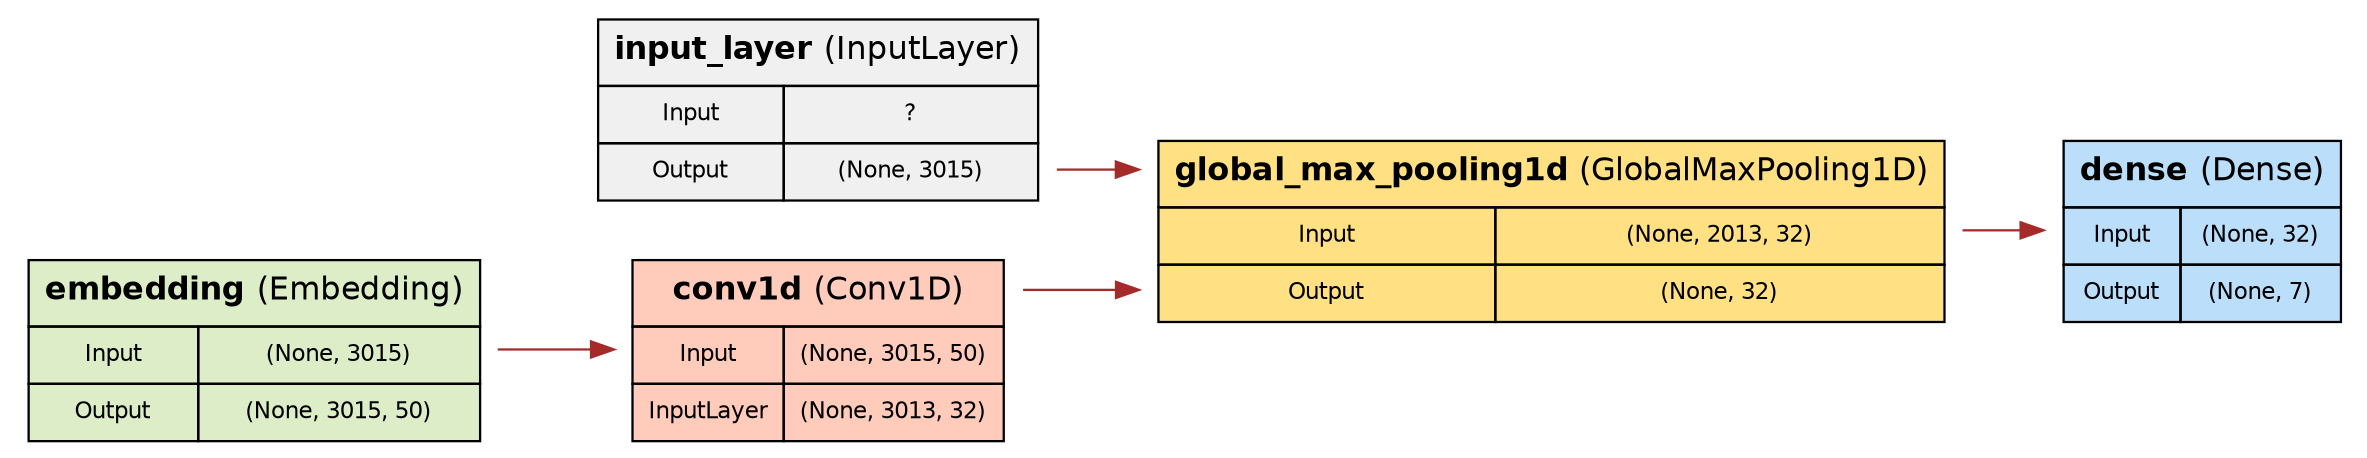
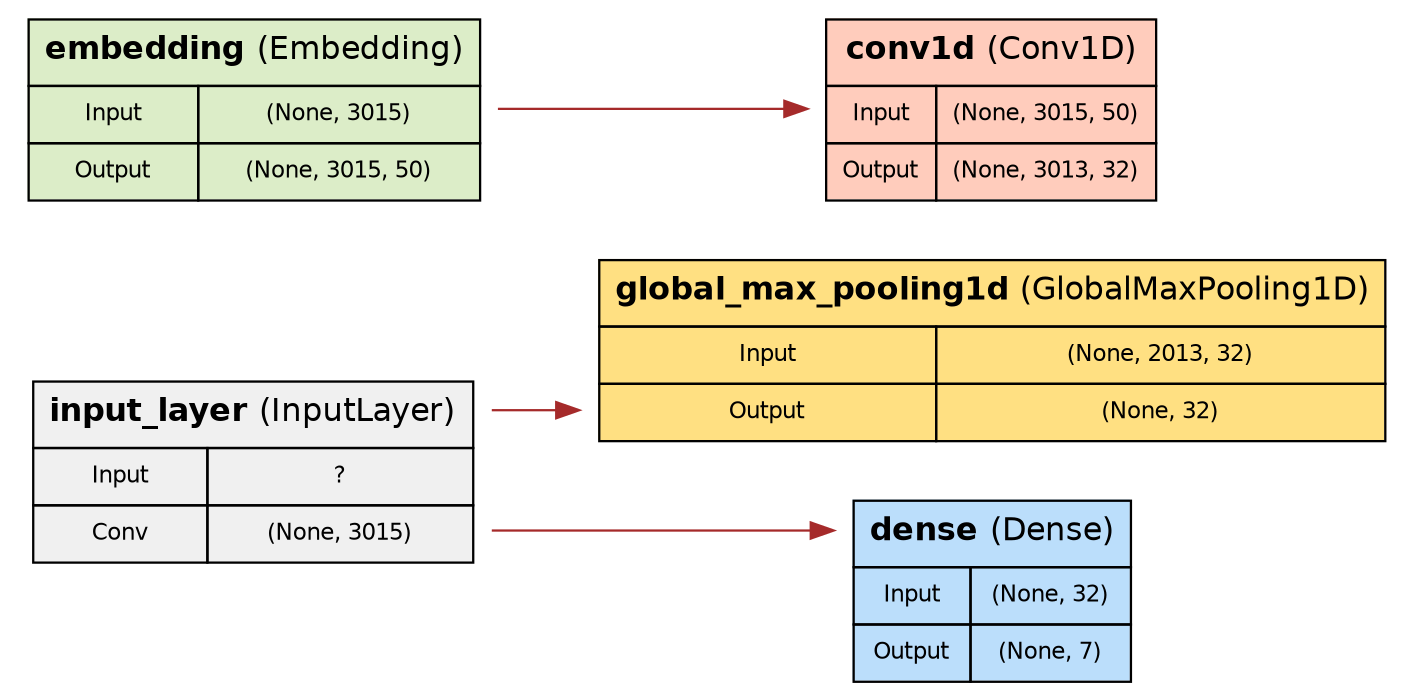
node "input_layer": text "Output" -> "Conv"
edge "global_max_pooling1d" -> "dense": now "input_layer" -> "dense"
edge "conv1d" -> "global_max_pooling1d": removed
node "conv1d": text "InputLayer" -> "Output"
